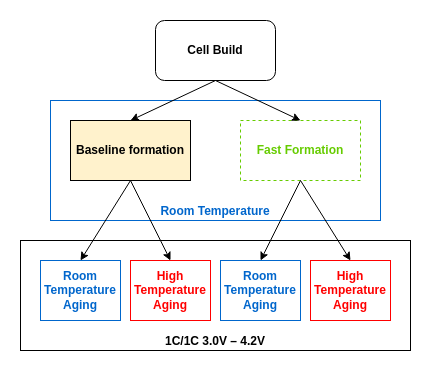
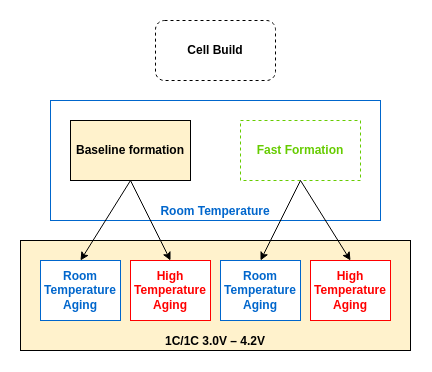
node "Cell Build": style solid -> dashed
edge "Cell Build" -> "Baseline formation": removed
edge "Cell Build" -> "Fast Formation": removed
node "1C/1C 3.0V – 4.2V": fillcolor #ffffff -> #fff2cc
